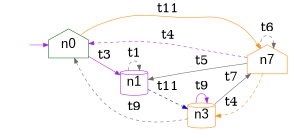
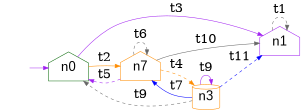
edge "n0" -> "n7": label "t11" -> "t2"
edge "n7" -> "n0": label "t4" -> "t5"
edge "n7" -> "n1": label "t5" -> "t10"
node "n1": shape cylinder -> house
edge "n3" -> "n7": color gray40 -> blue
edge "n1" -> "n3": reversed
